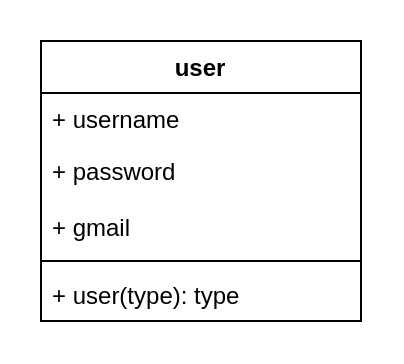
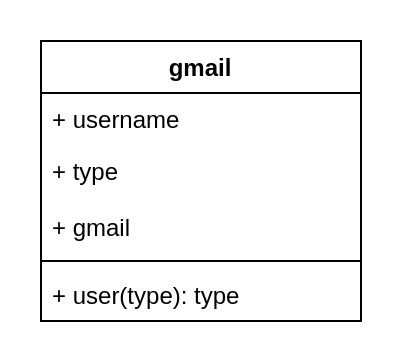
node "user": label "user" -> "gmail"
node "+ password": label "+ password" -> "+ type"
